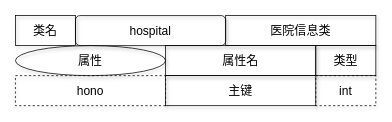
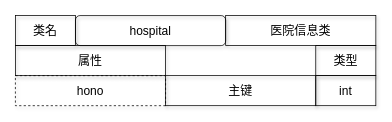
node "属性": shape ellipse -> rectangle
node "属性名": removed
node "int": style dashed -> solid
